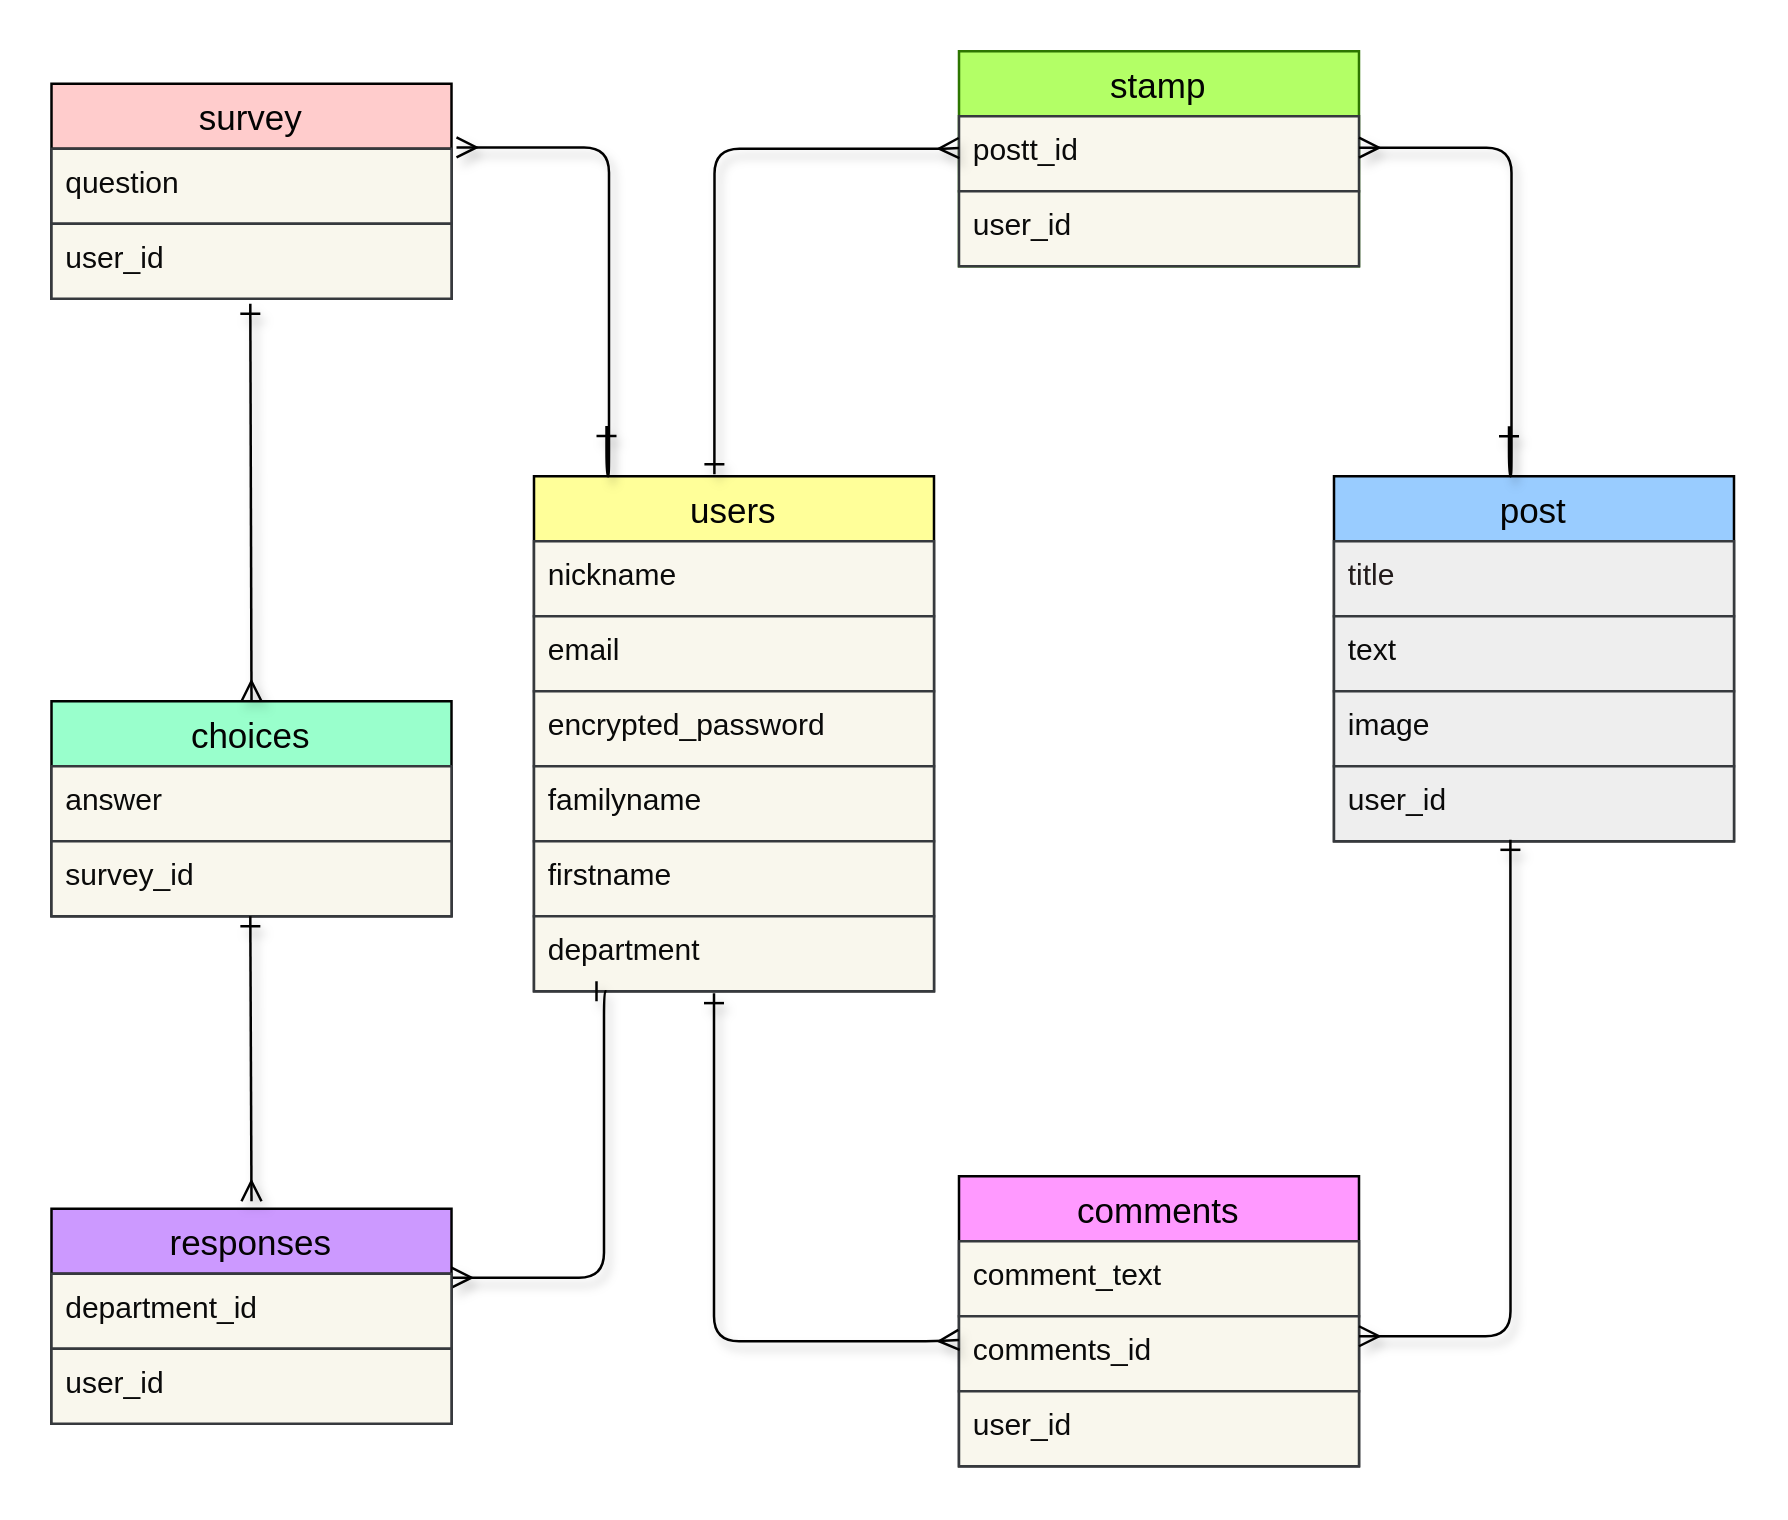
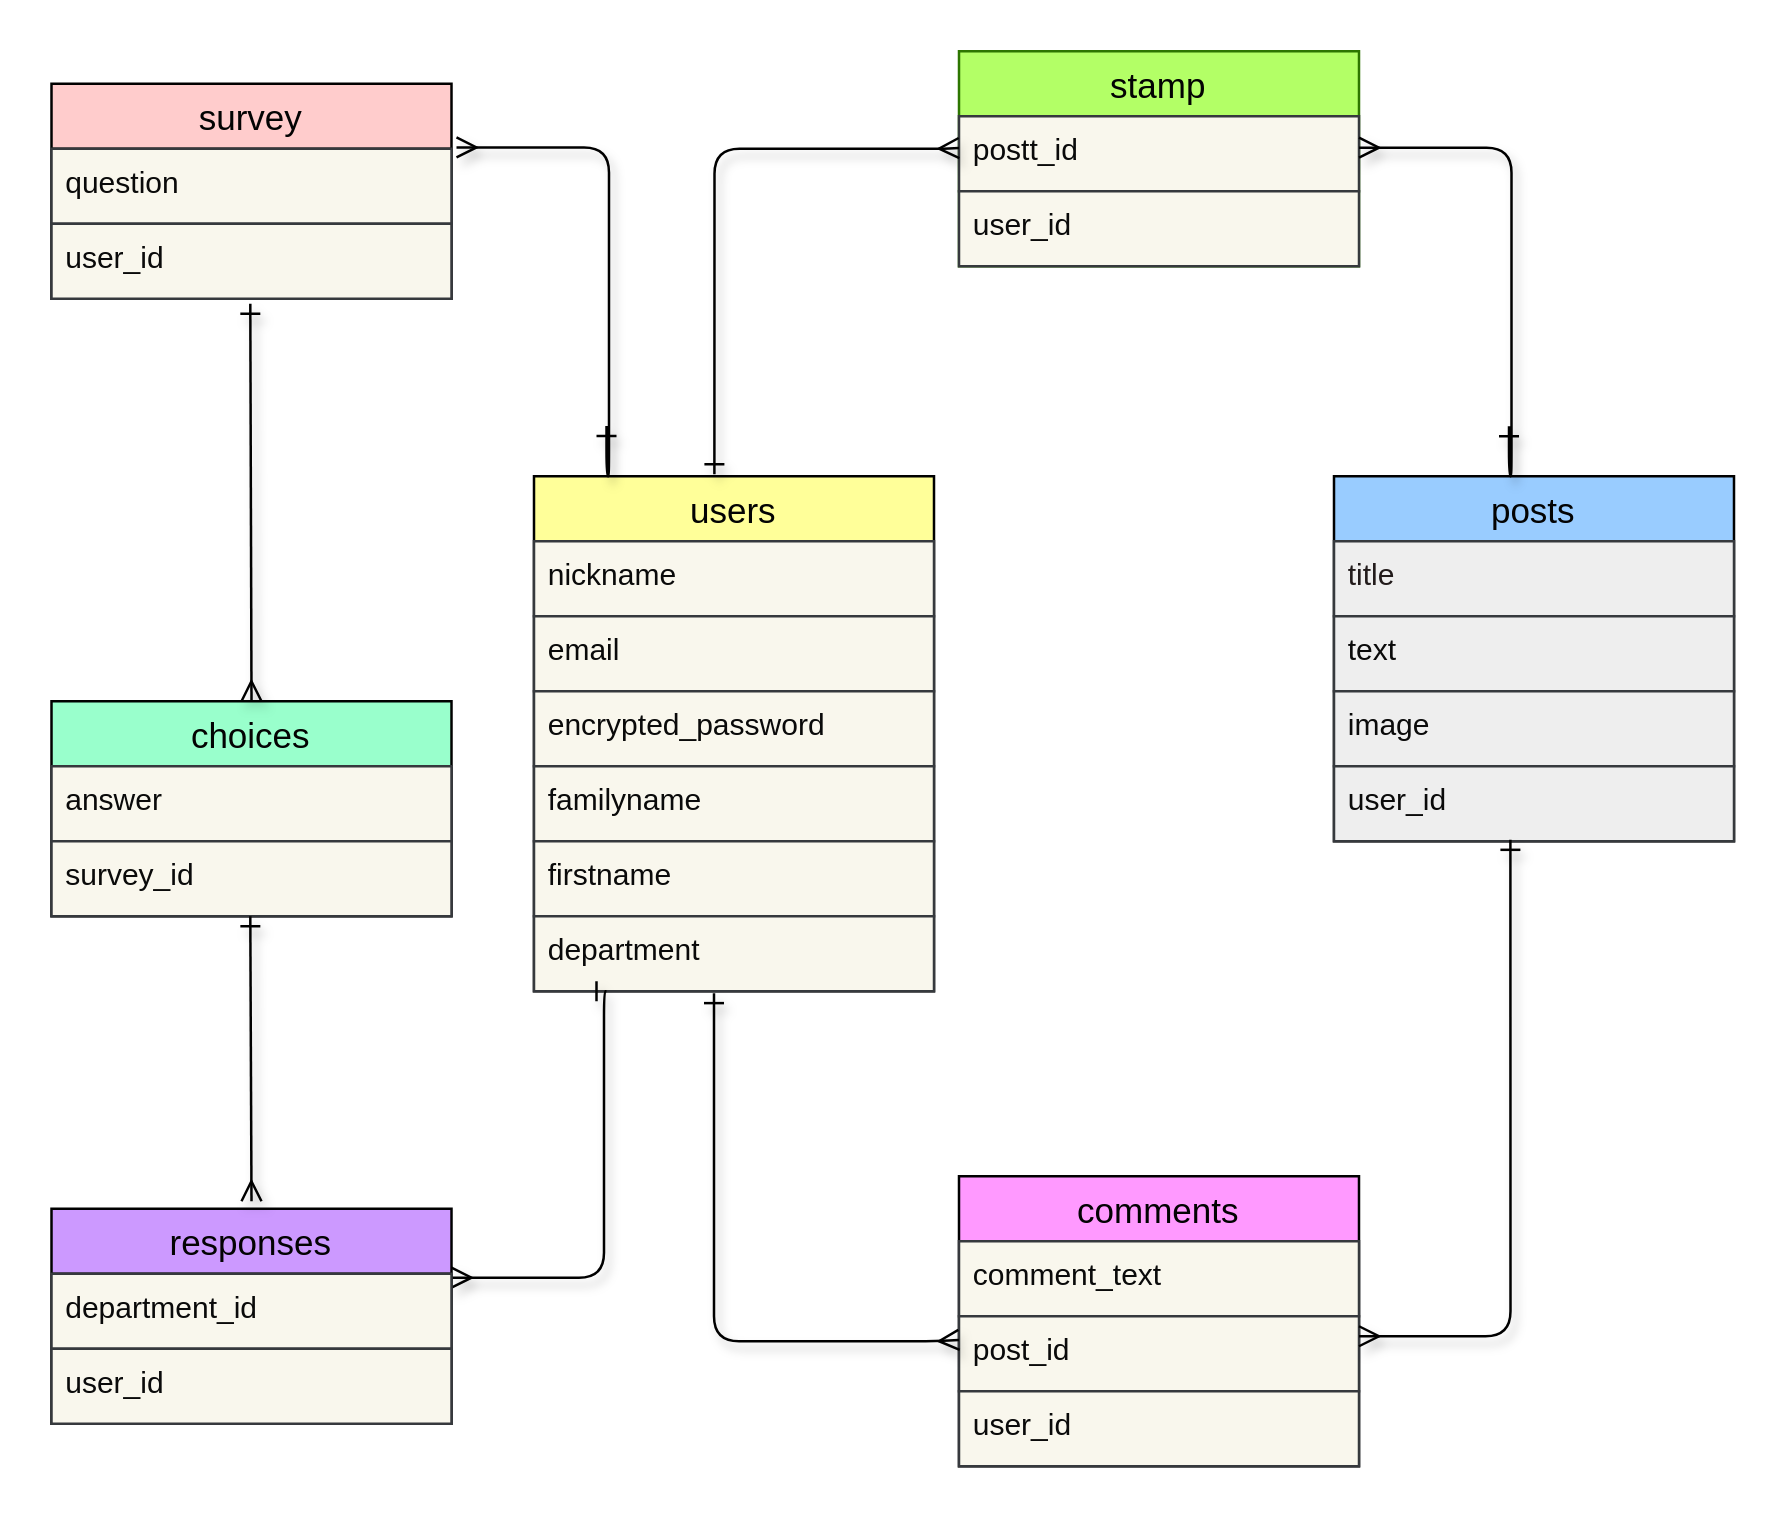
node "post": label "post" -> "posts"
node "comments_id": label "comments_id" -> "post_id"
